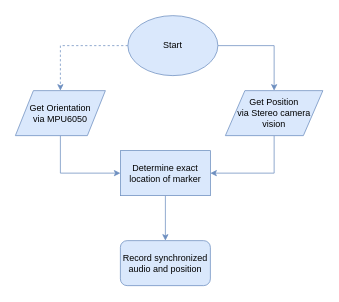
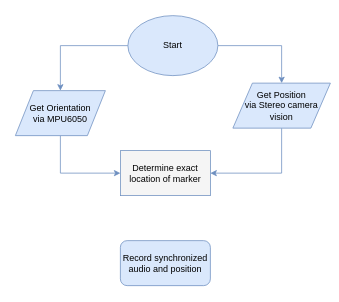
edge "Start" -> "Get Orientation via MPU6050": style dashed -> solid
node "Get Position via Stereo camera vision": moved (274, 113) -> (282, 105)
node "Determine exact location of marker": fillcolor #dae8fc -> #f5f5f5
edge "Determine exact location of marker" -> "Record synchronized audio and position": removed
